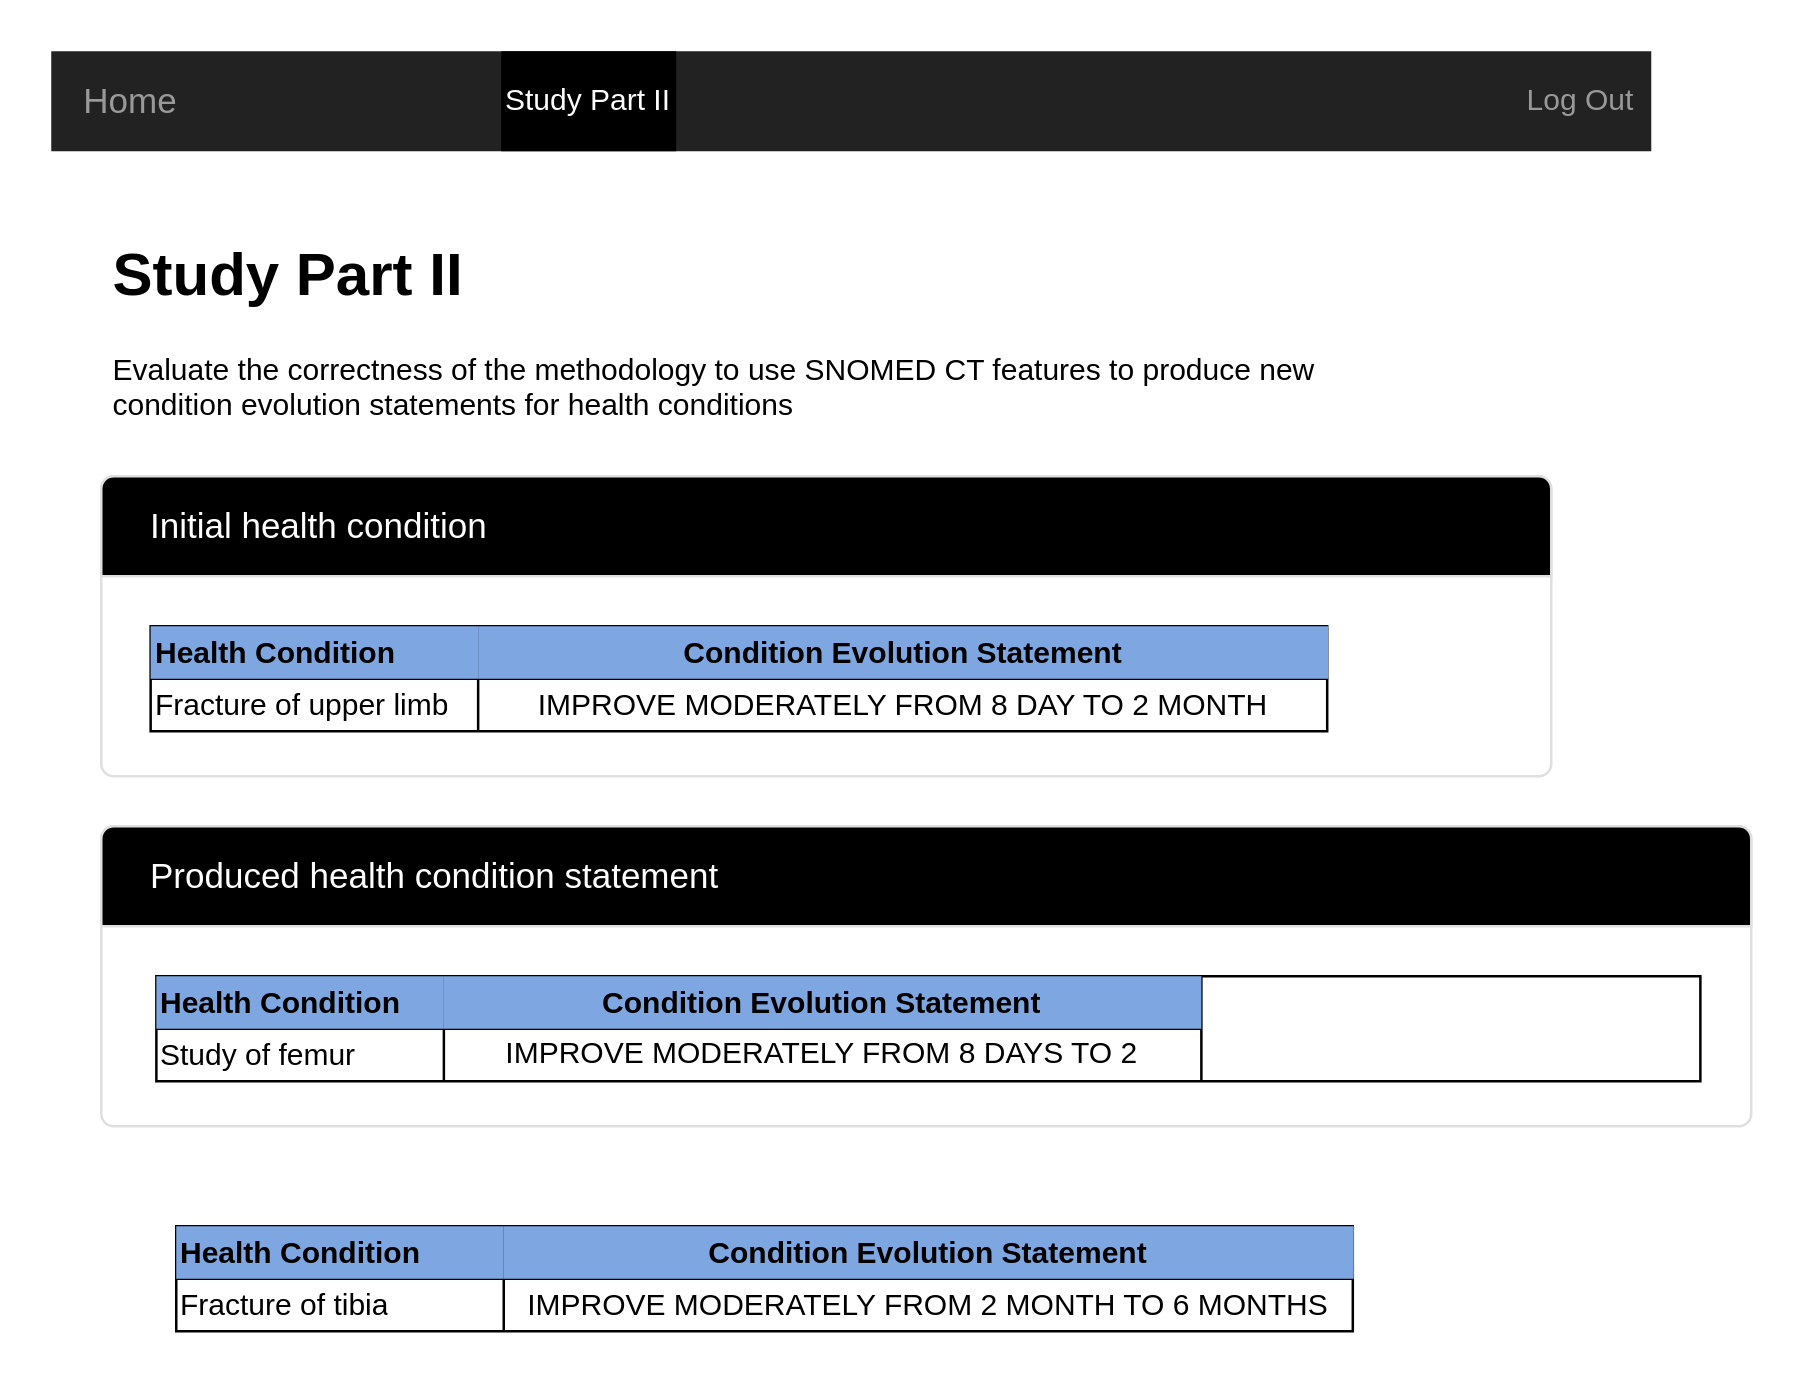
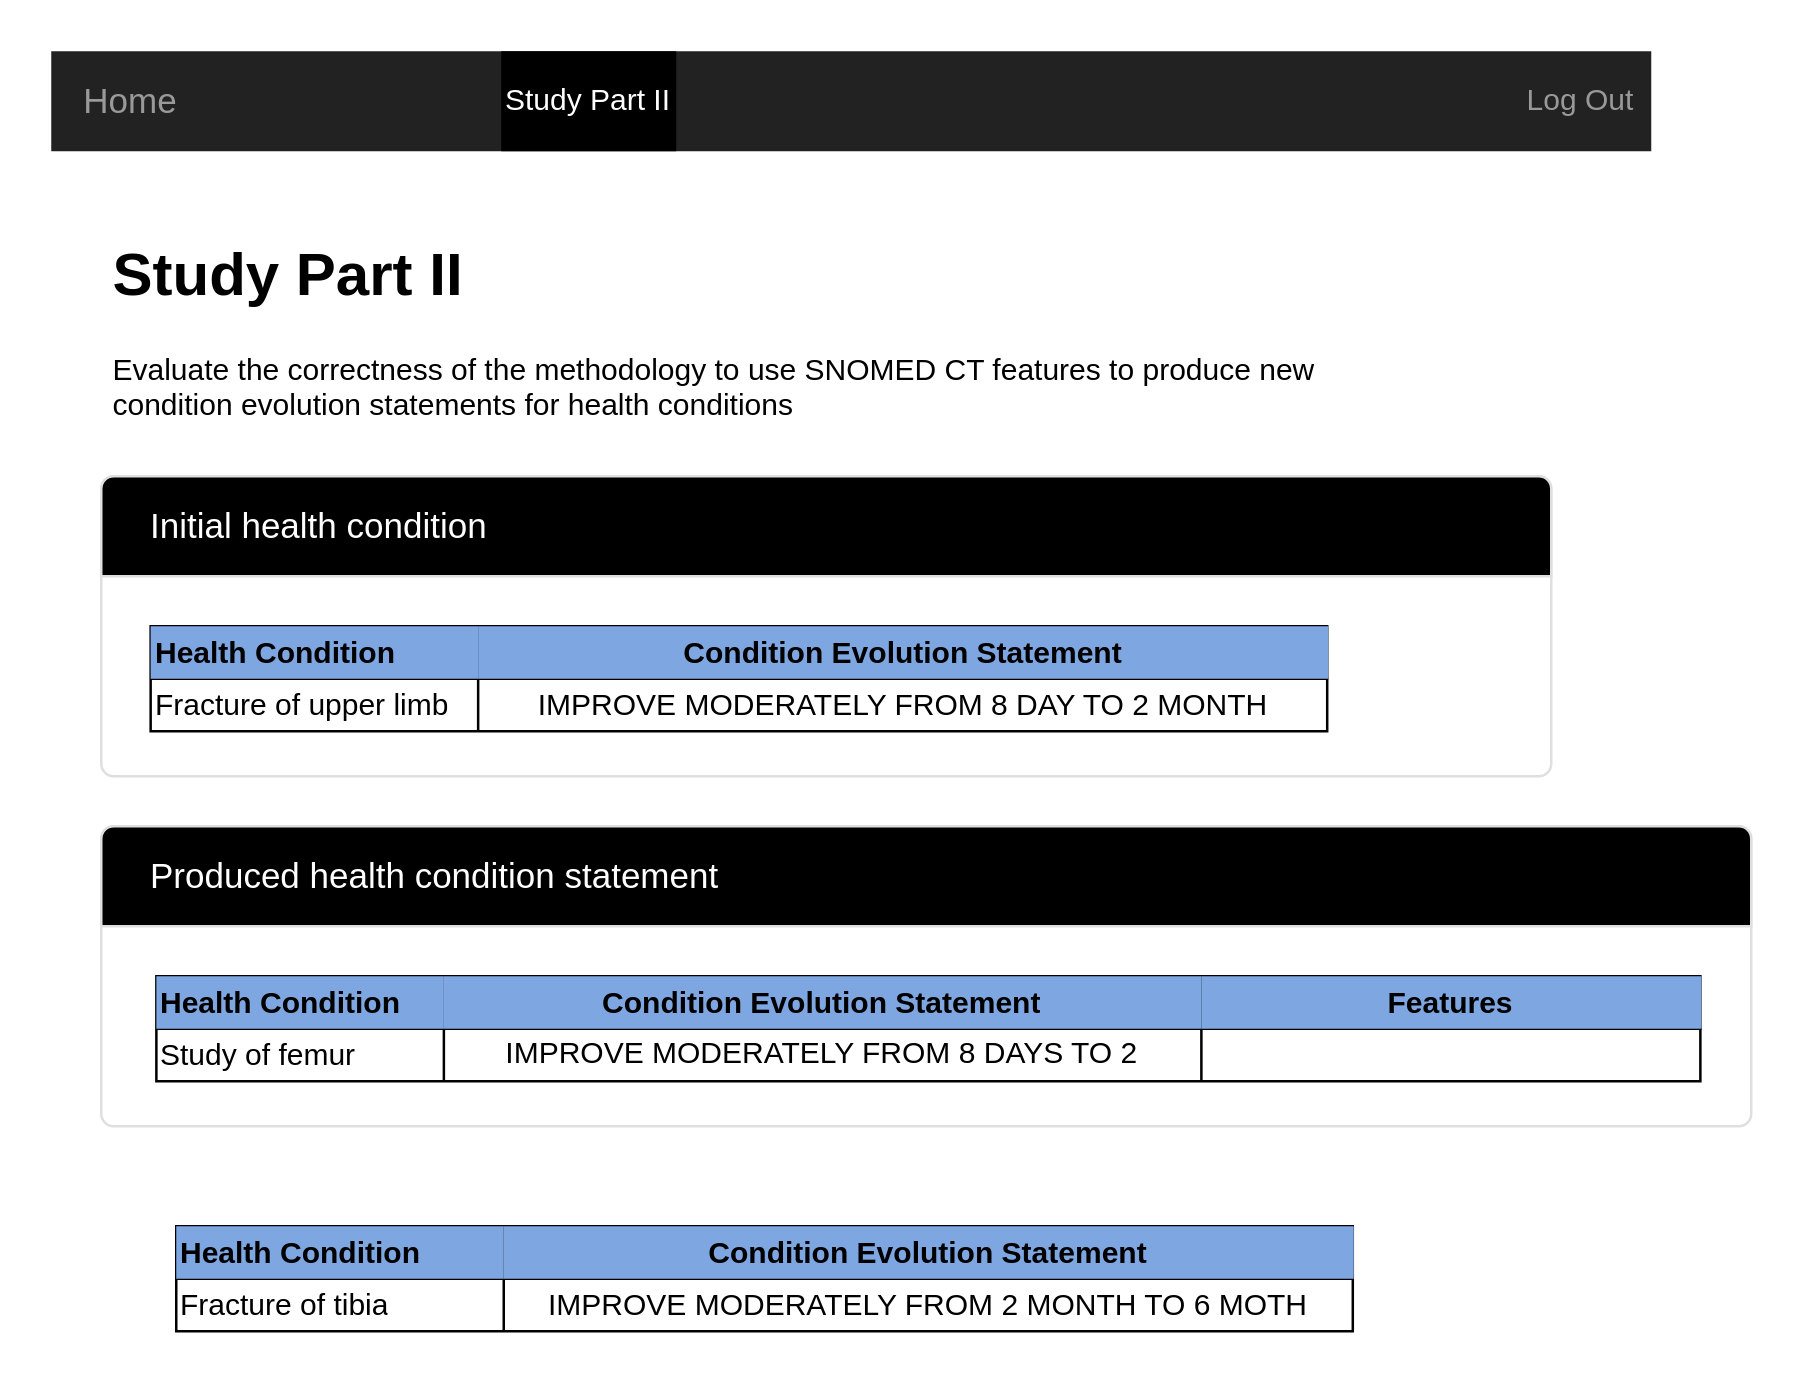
node "Features": added
node "IMPROVE MODERATELY FROM 8 DAYS TO 2 MONTHS": label "IMPROVE MODERATELY FROM 8 DAYS TO 2 MONTHS" -> "IMPROVE MODERATELY FROM 8 DAYS TO 2 SNOMED"
node "IMPROVE MODERATELY FROM 2 MONTH TO 6 MONTHS": label "IMPROVE MODERATELY FROM 2 MONTH TO 6 MONTHS" -> "IMPROVE MODERATELY FROM 2 MONTH TO 6 MOTH"
